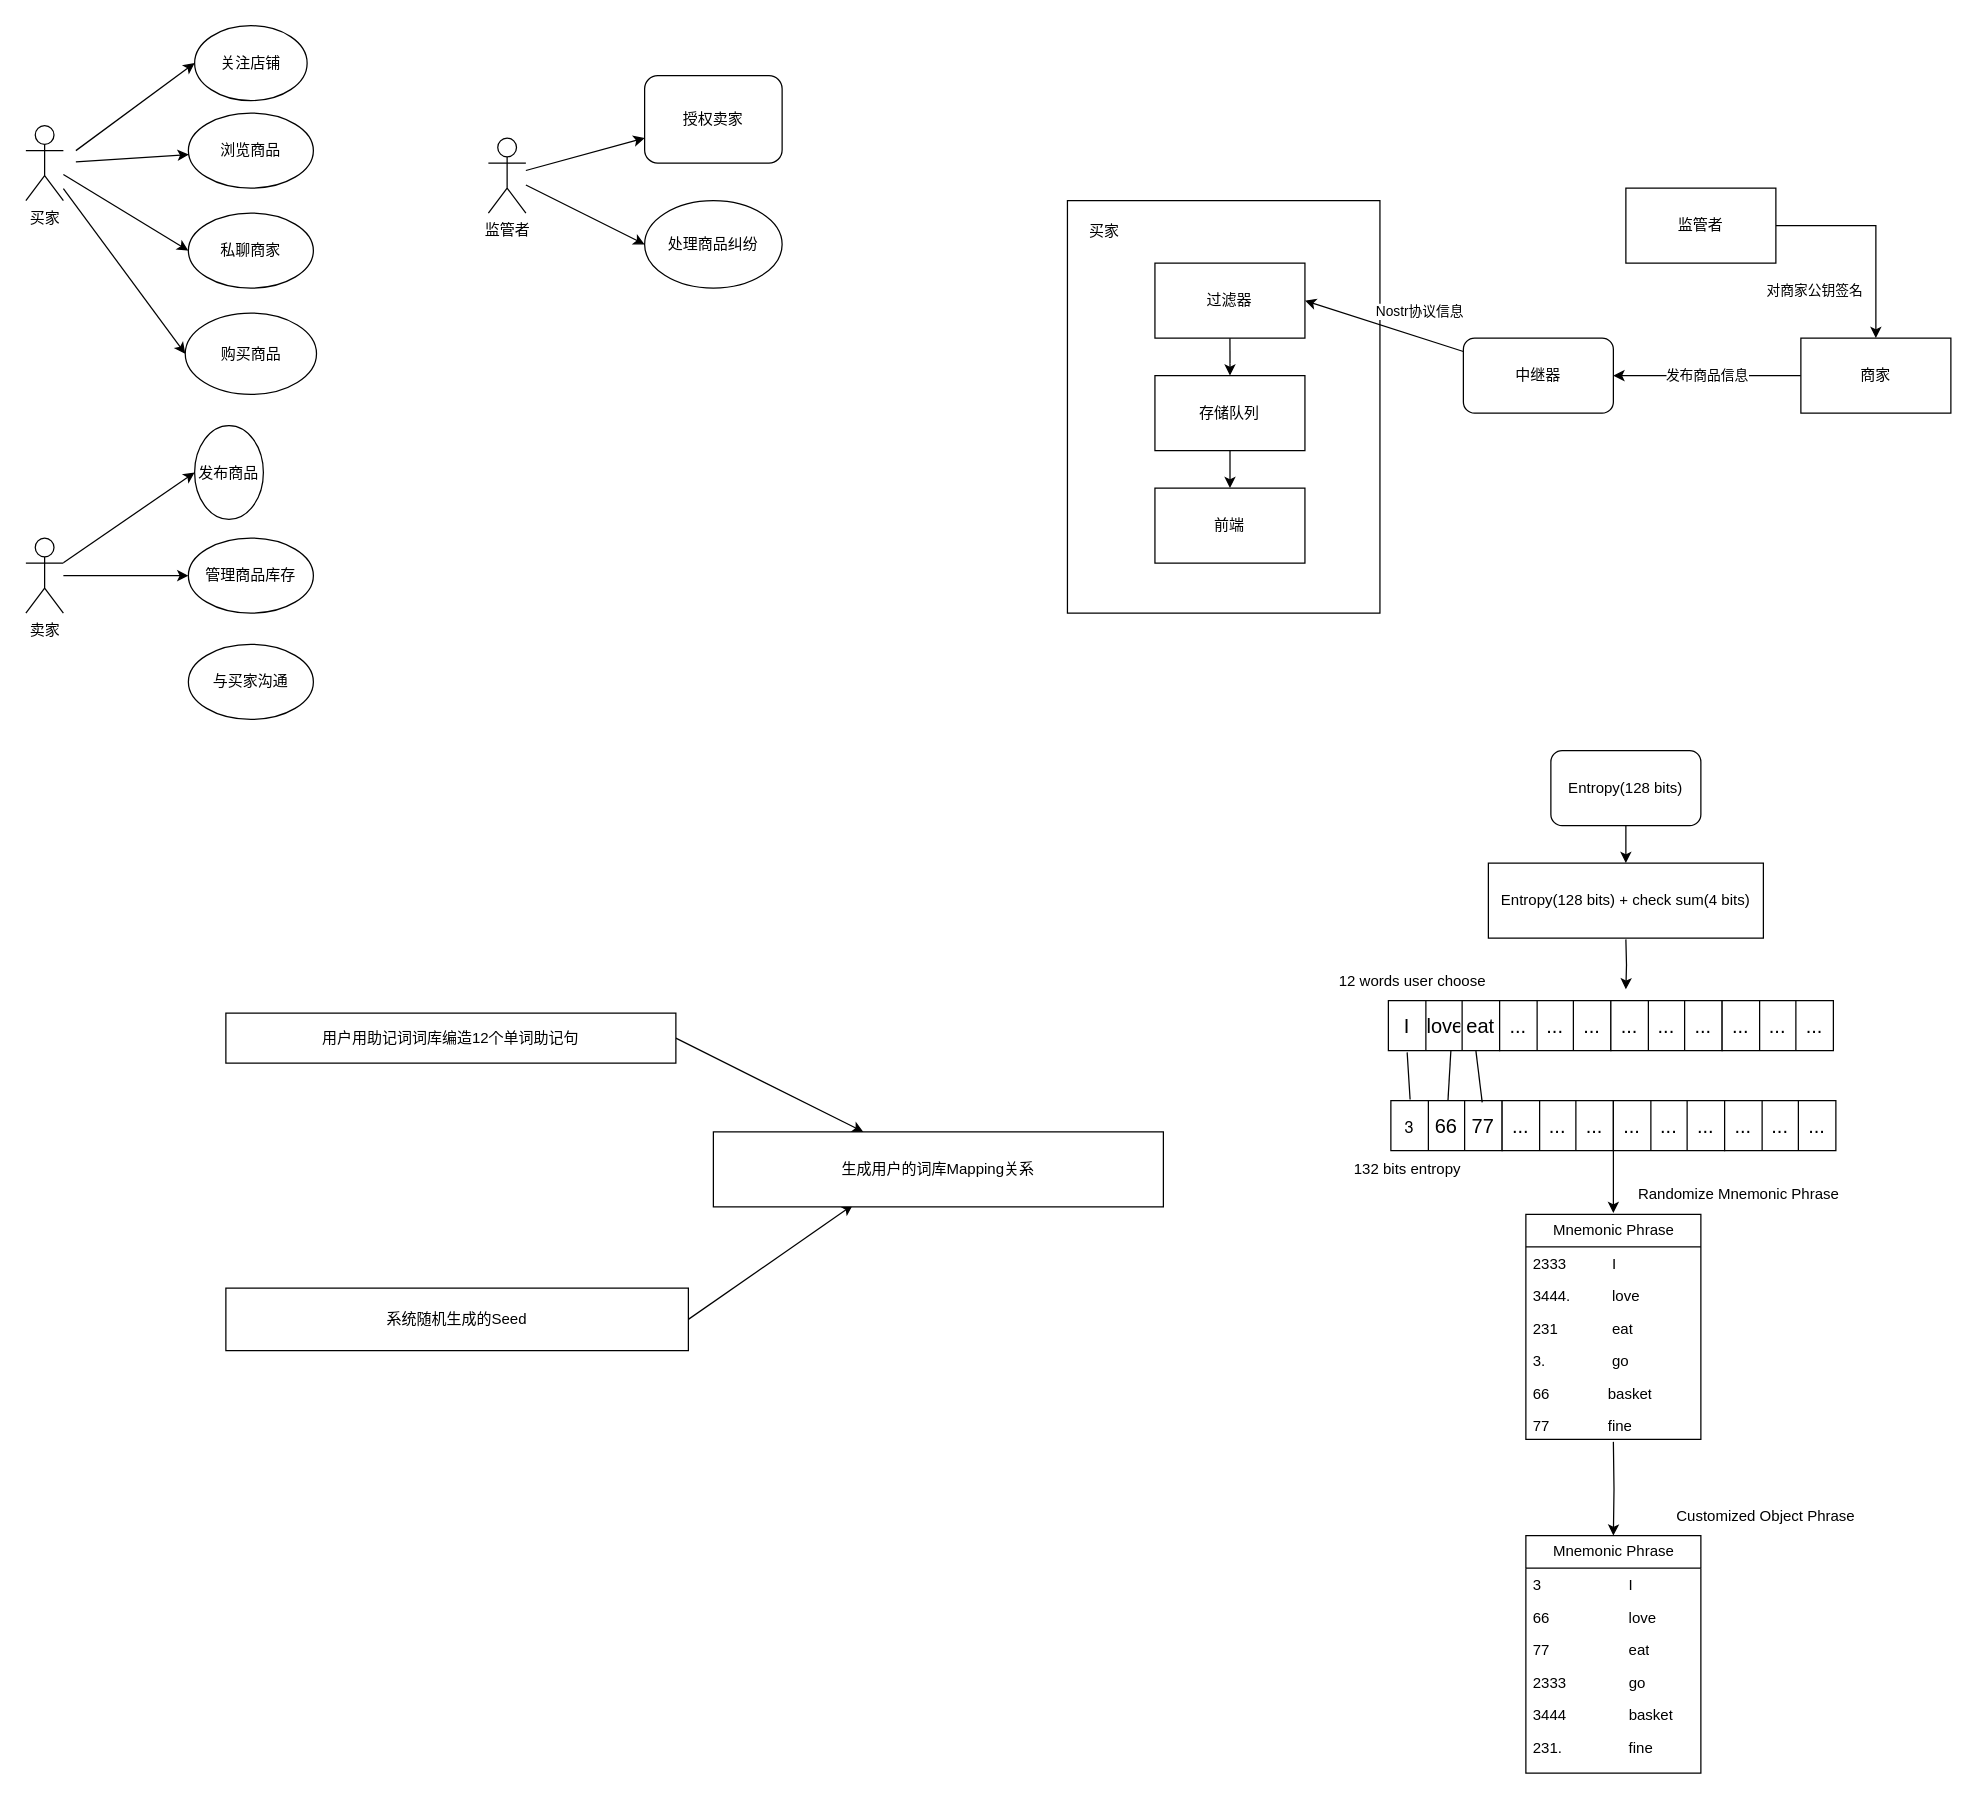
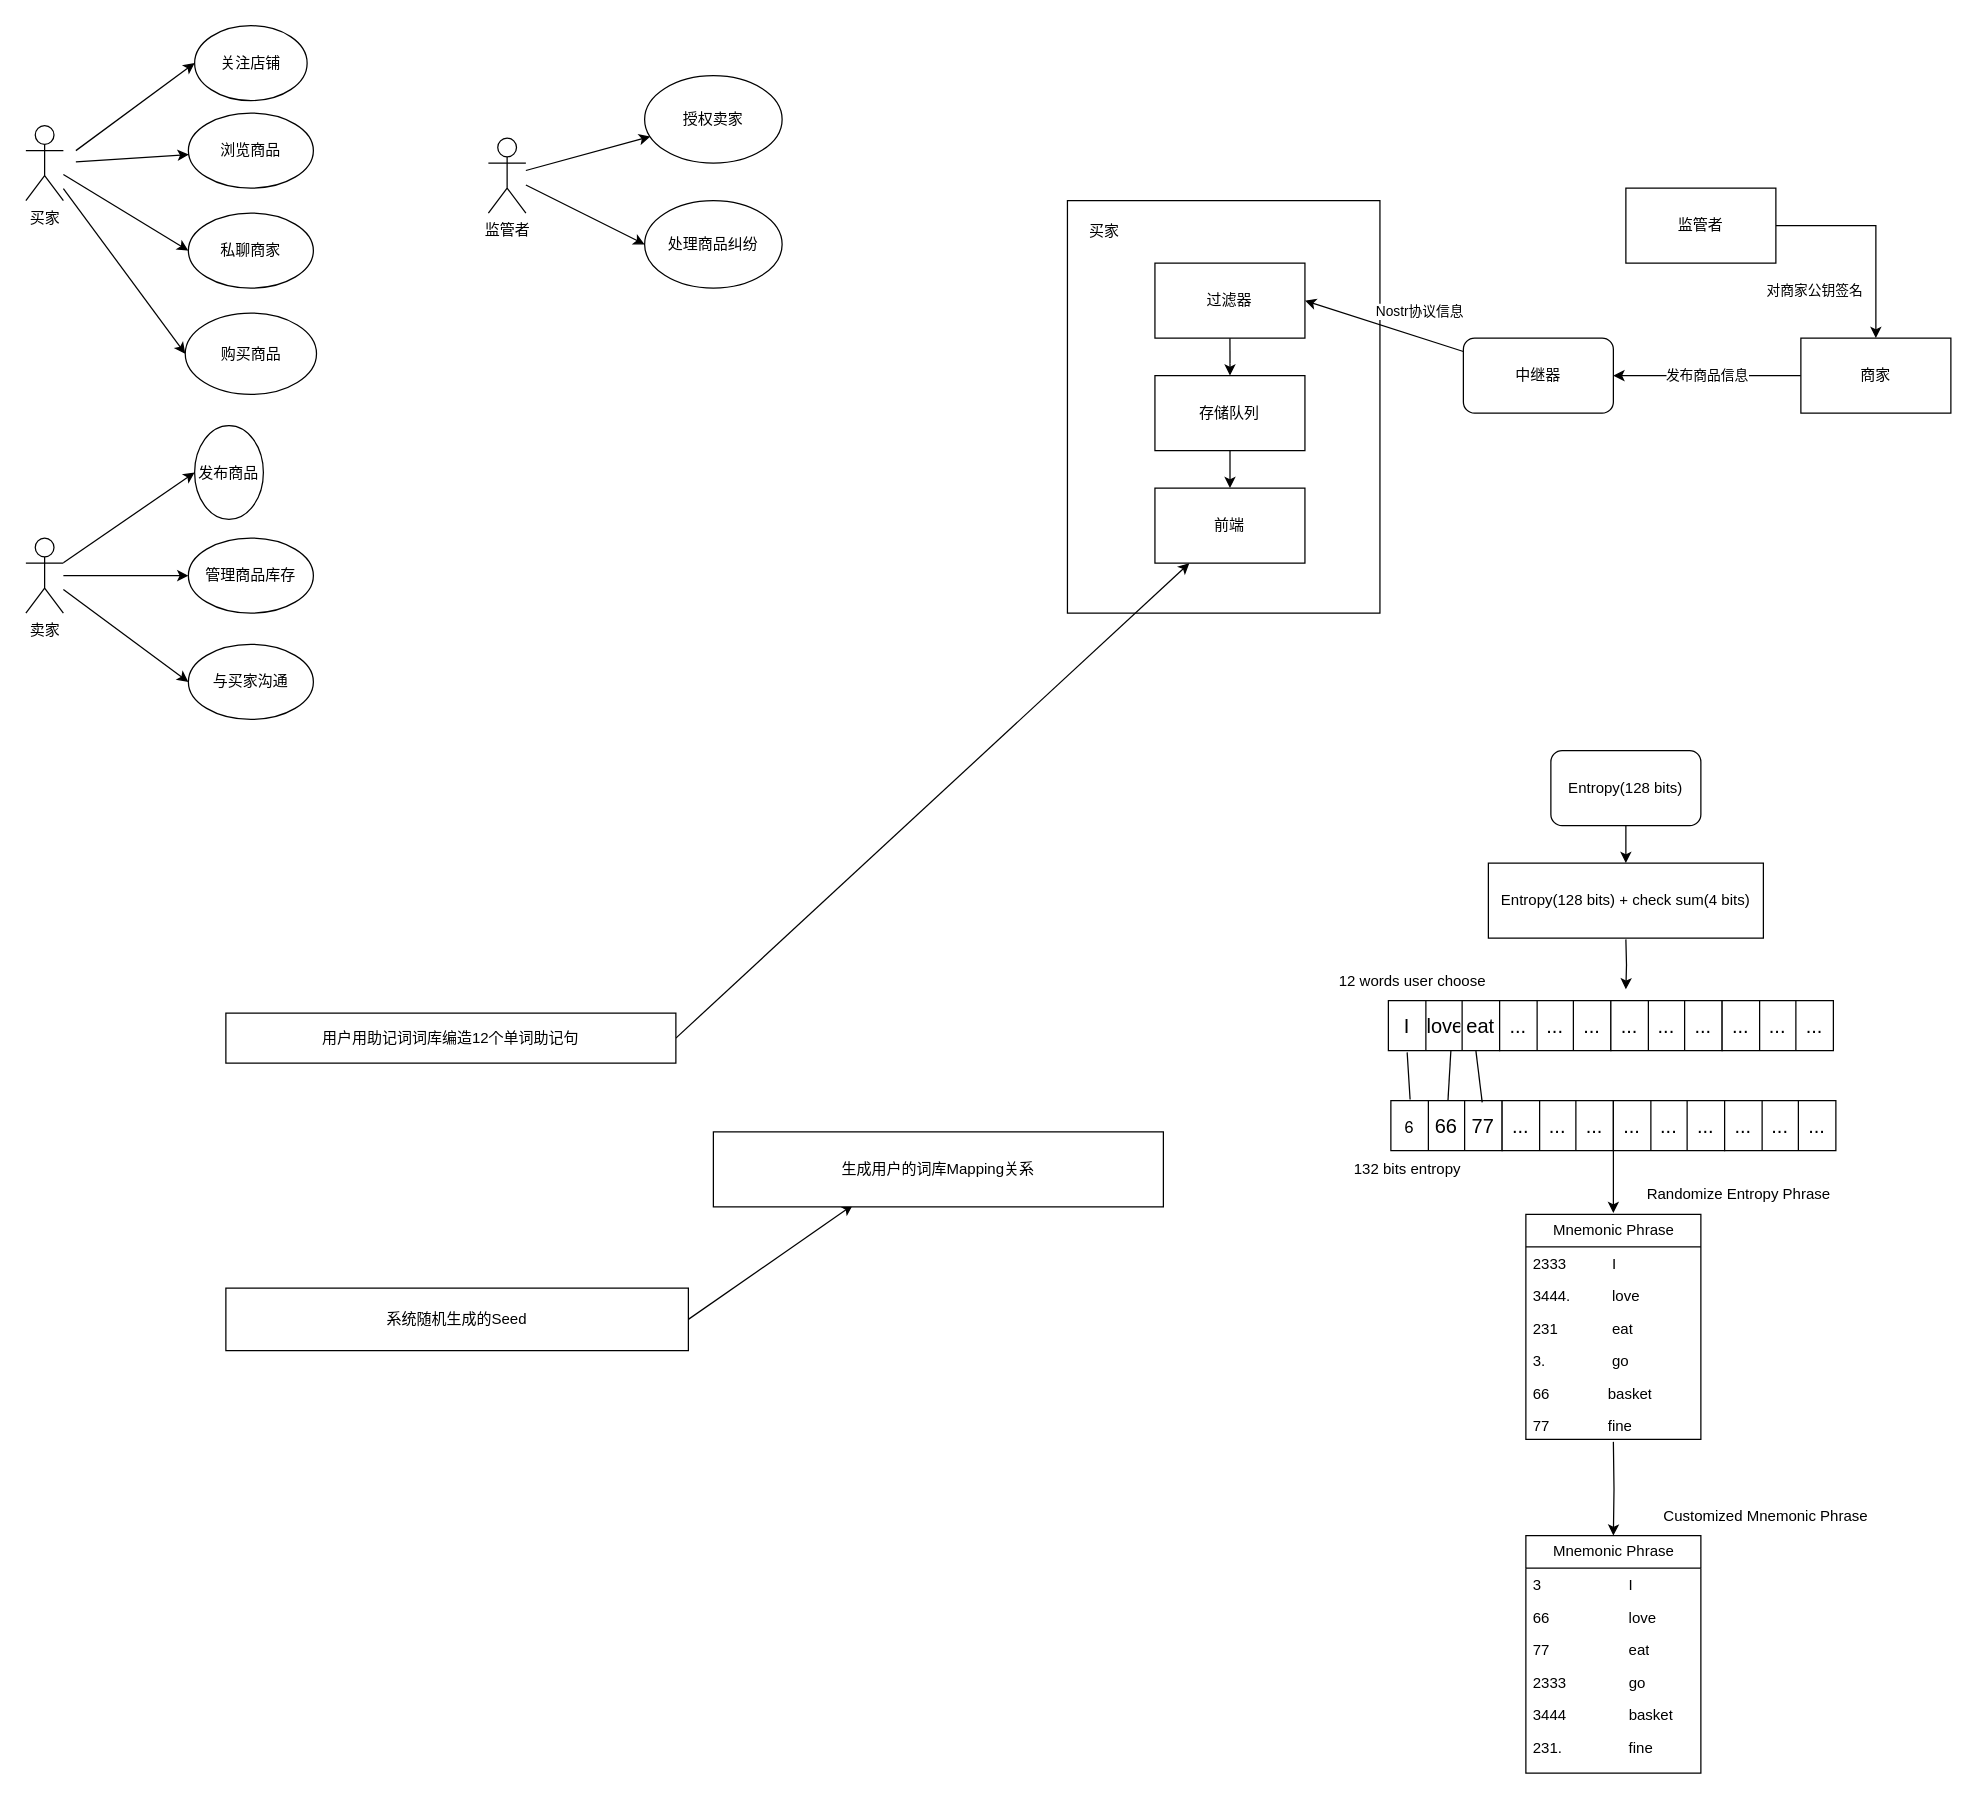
node "授权卖家": shape rounded rectangle -> ellipse
edge "卖家" -> "与买家沟通": added
edge "用户用助记词词库编造12个单词助记句" -> "生成用户的词库Mapping关系": now "用户用助记词词库编造12个单词助记句" -> "前端"
node "3": label "3" -> "6"
node "Randomize Mnemonic Phrase": label "Randomize Mnemonic Phrase" -> "Randomize Entropy Phrase"
node "Customized Object Phrase": label "Customized Object Phrase" -> "Customized Mnemonic Phrase"
